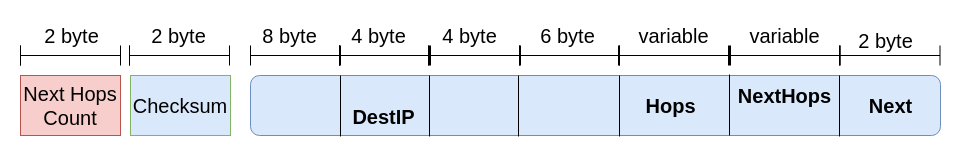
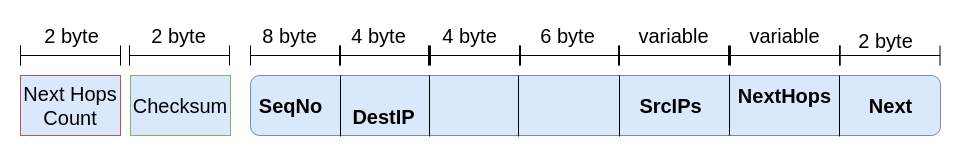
node "Next Hops Count": fillcolor #f8cecc -> #dae8fc
node "SeqNo": added
node "Hops": label "Hops" -> "SrcIPs"
